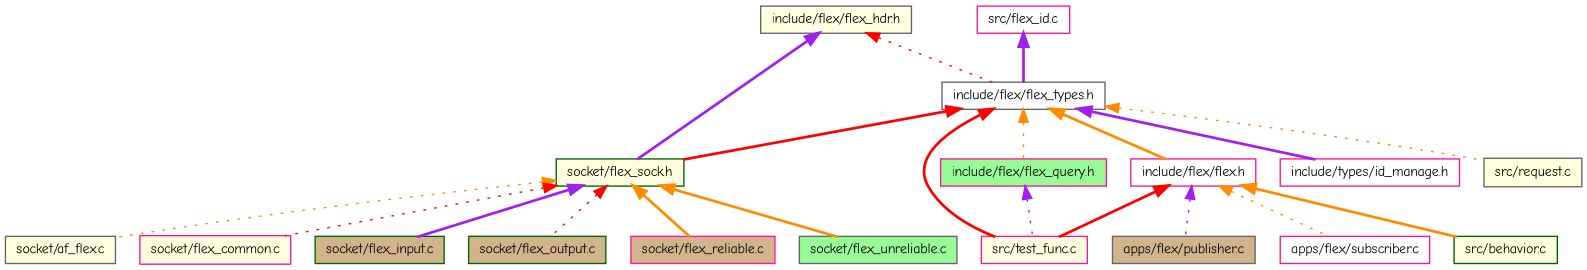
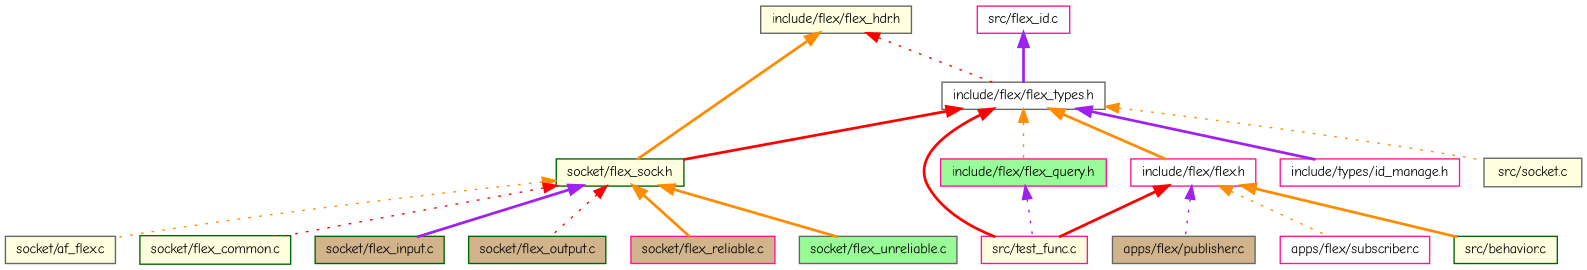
edge "socket/flex_sock.h" -> "include/flex/flex_hdr.h": color purple -> darkorange
node "src/request.c": label "src/request.c" -> "src/socket.c"
node "socket/flex_common.c": color deeppink -> darkgreen
